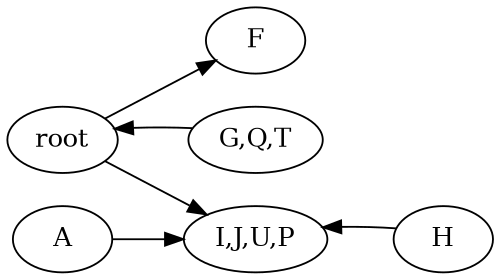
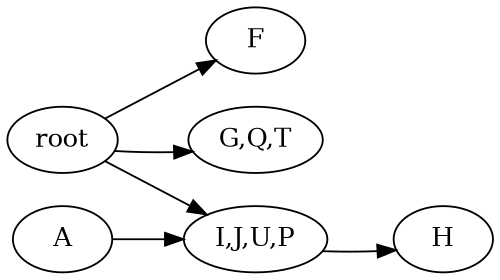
edge "G,Q,T" -> "root": reversed
edge "H" -> "I,J,U,P": reversed
